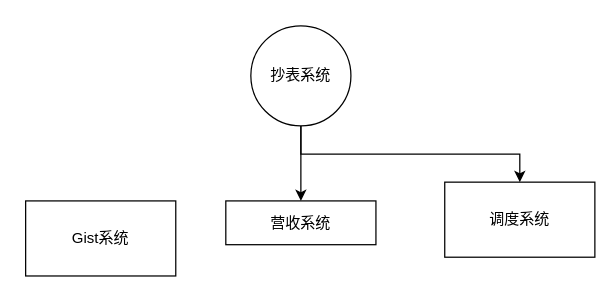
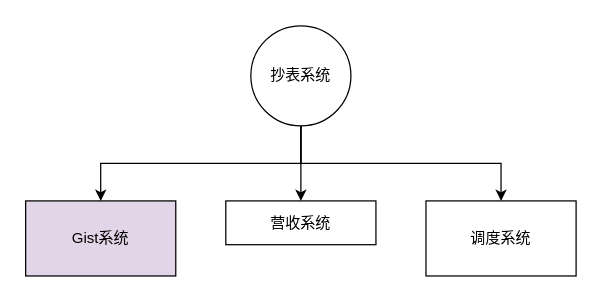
edge "抄表系统" -> "Gist系统": added
node "调度系统": moved (519, 219) -> (501, 238)
node "Gist系统": fillcolor #ffffff -> #e1d5e7
